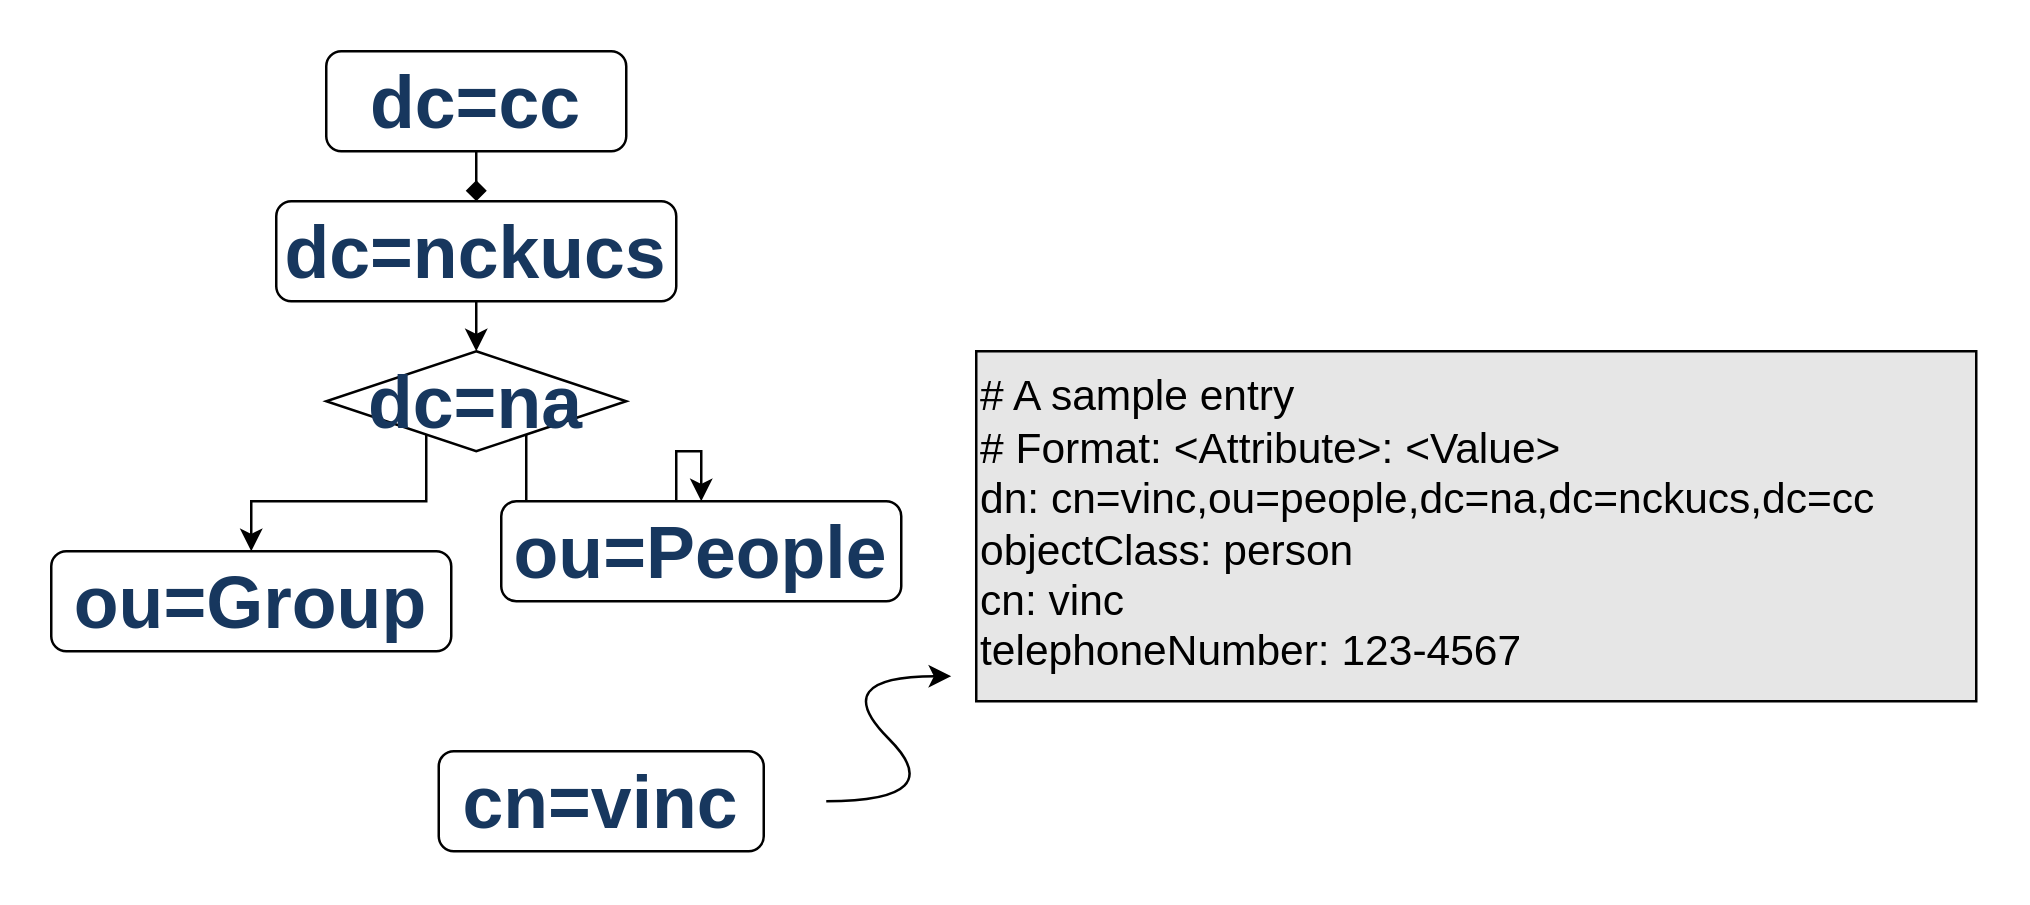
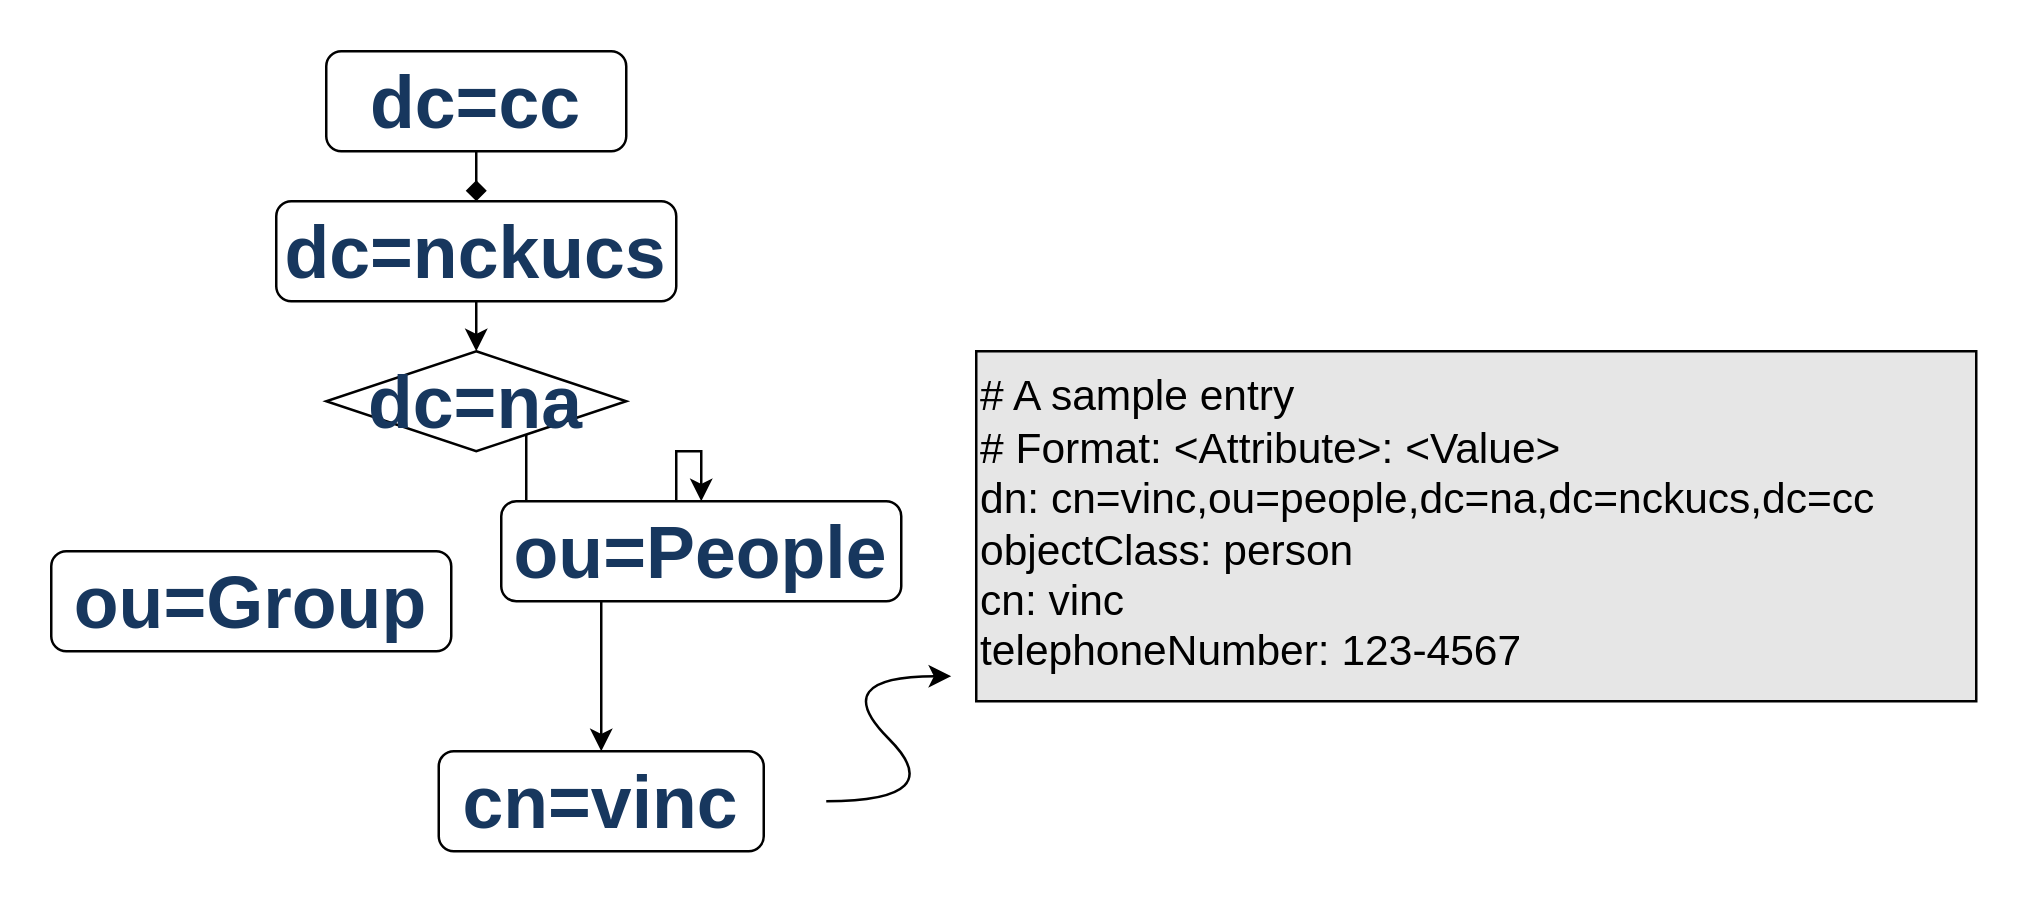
edge "dc=na" -> "ou=Group": removed
edge "ou=People" -> "cn=vinc": added
